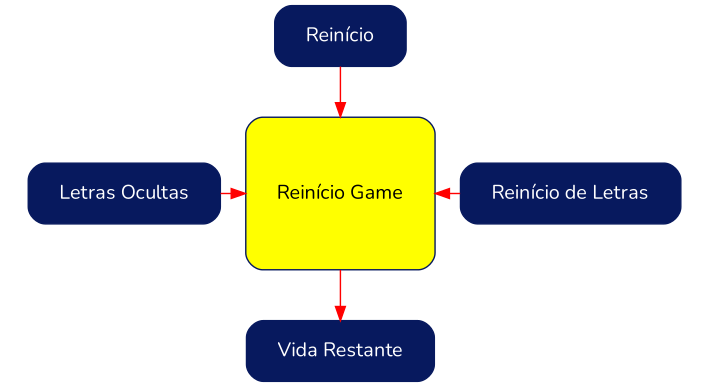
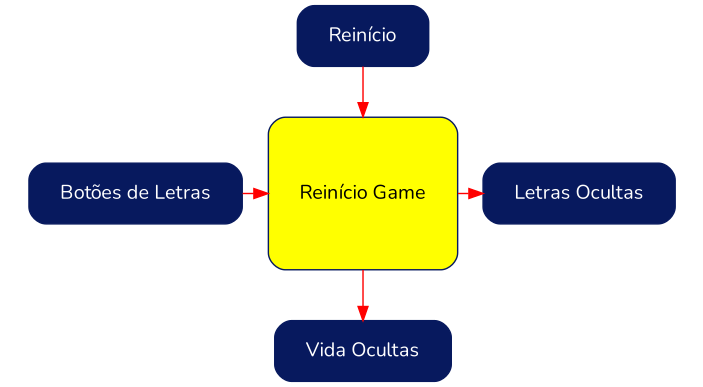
edge "Letras Ocultas" -> "Reinício Game": reversed
node "Reinício de Letras": label "Reinício de Letras" -> "Botões de Letras"
node "Vida Restante": label "Vida Restante" -> "Vida Ocultas"
